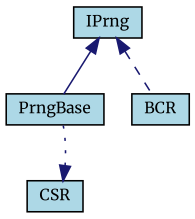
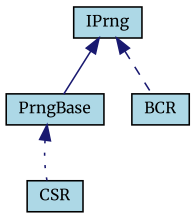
edge "PrngBase" -> "CSR": reversed
